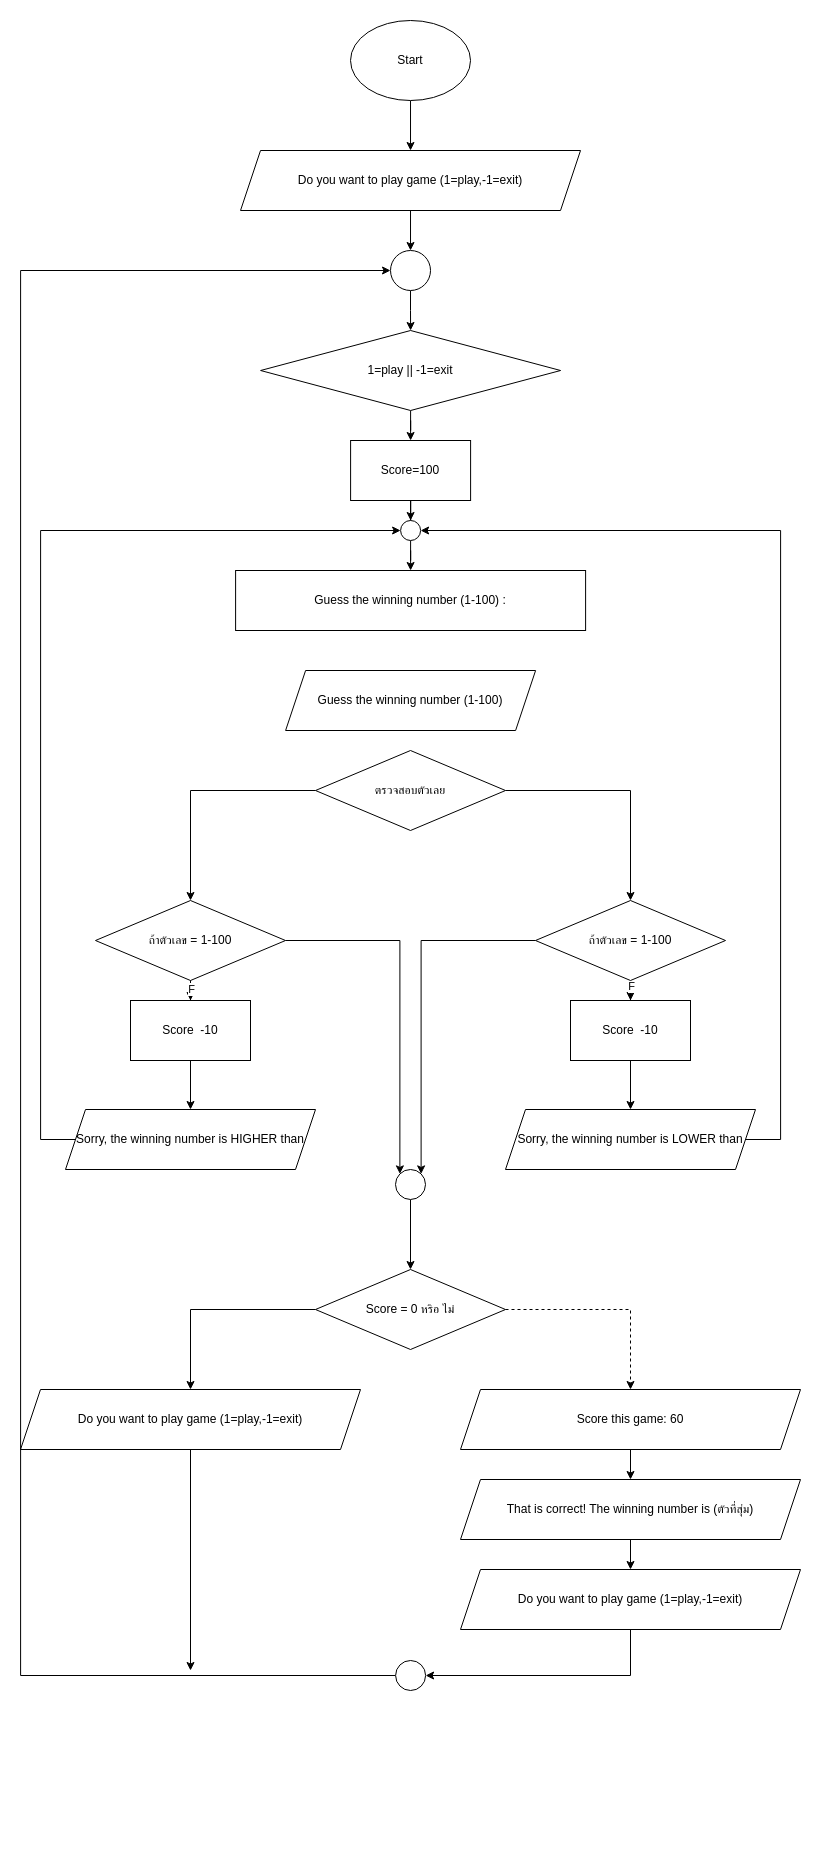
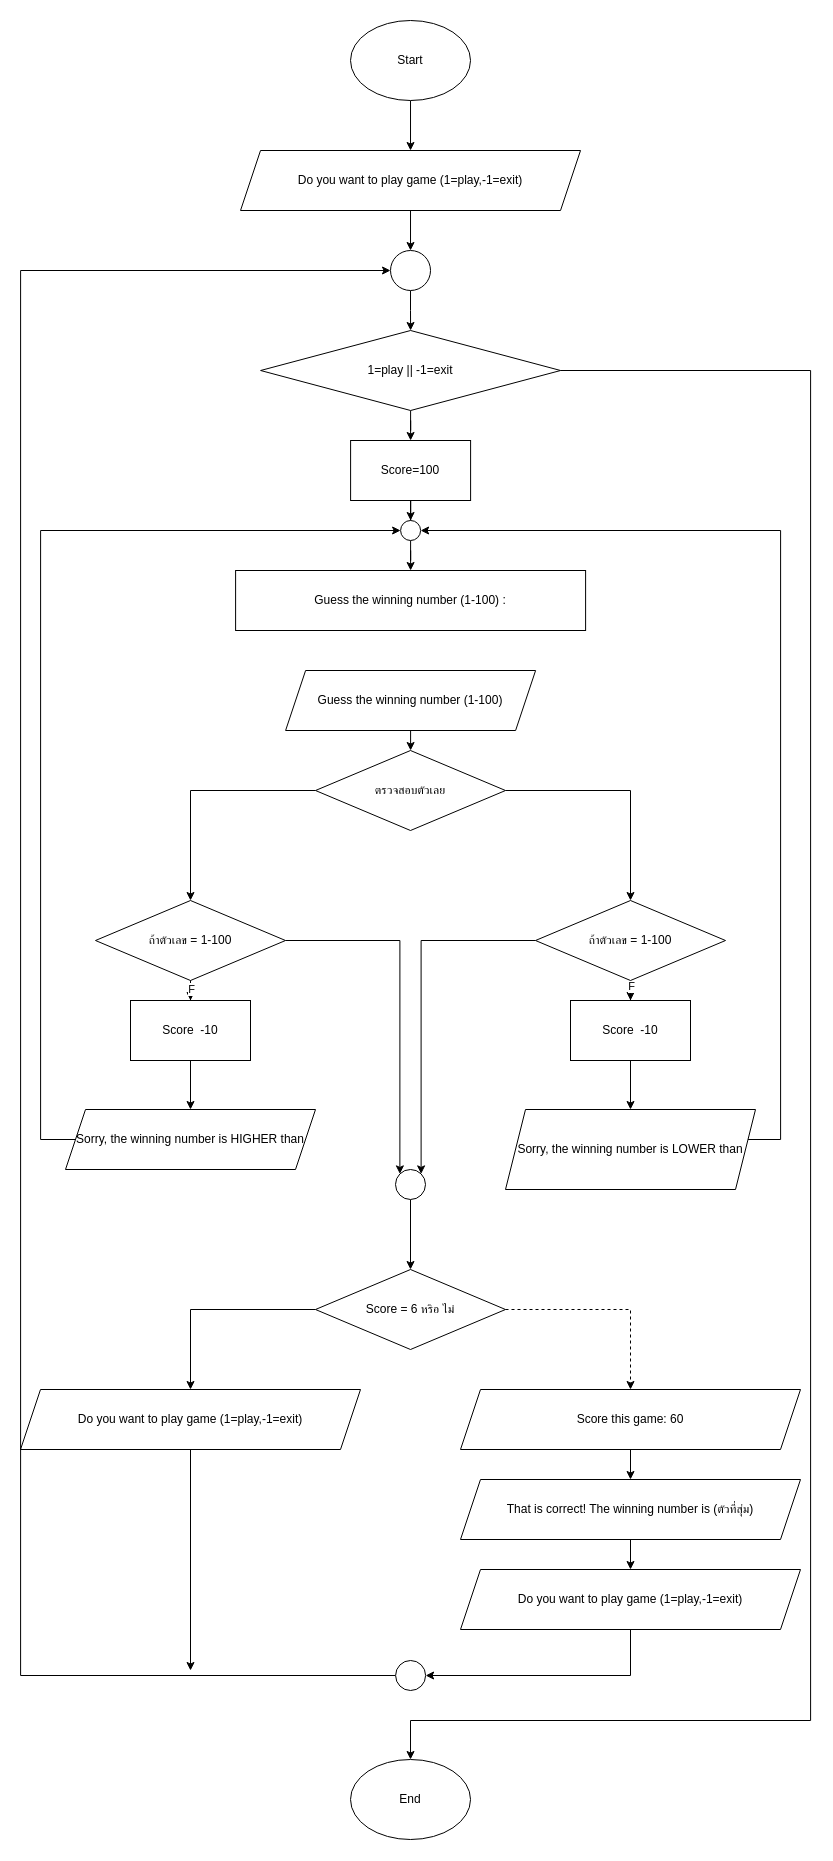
edge "Guess the winning number (1-100)" -> "ตรวจสอบตัวเลย": added
edge "1=play || -1=exit" -> "End": added
node "Sorry, the winning number is LOWER than": size 250x60 -> 250x80
node "Score = 0 หริอ ไม่": label "Score = 0 หริอ ไม่" -> "Score = 6 หริอ ไม่"
node "End": added
